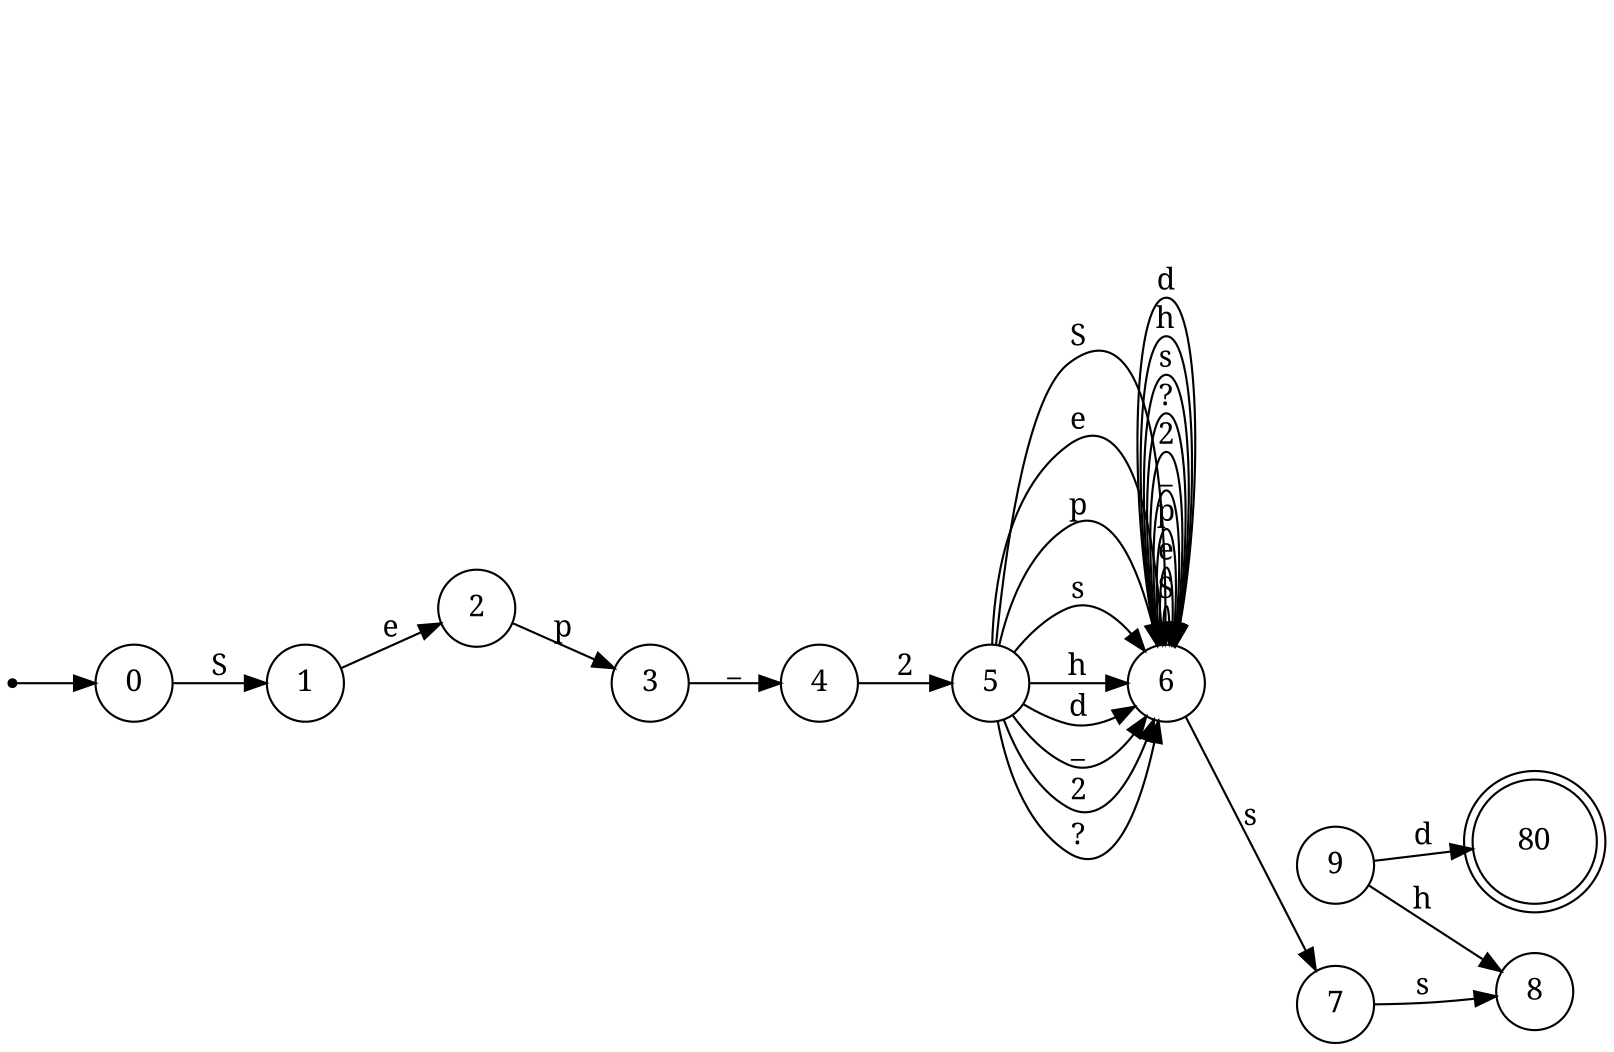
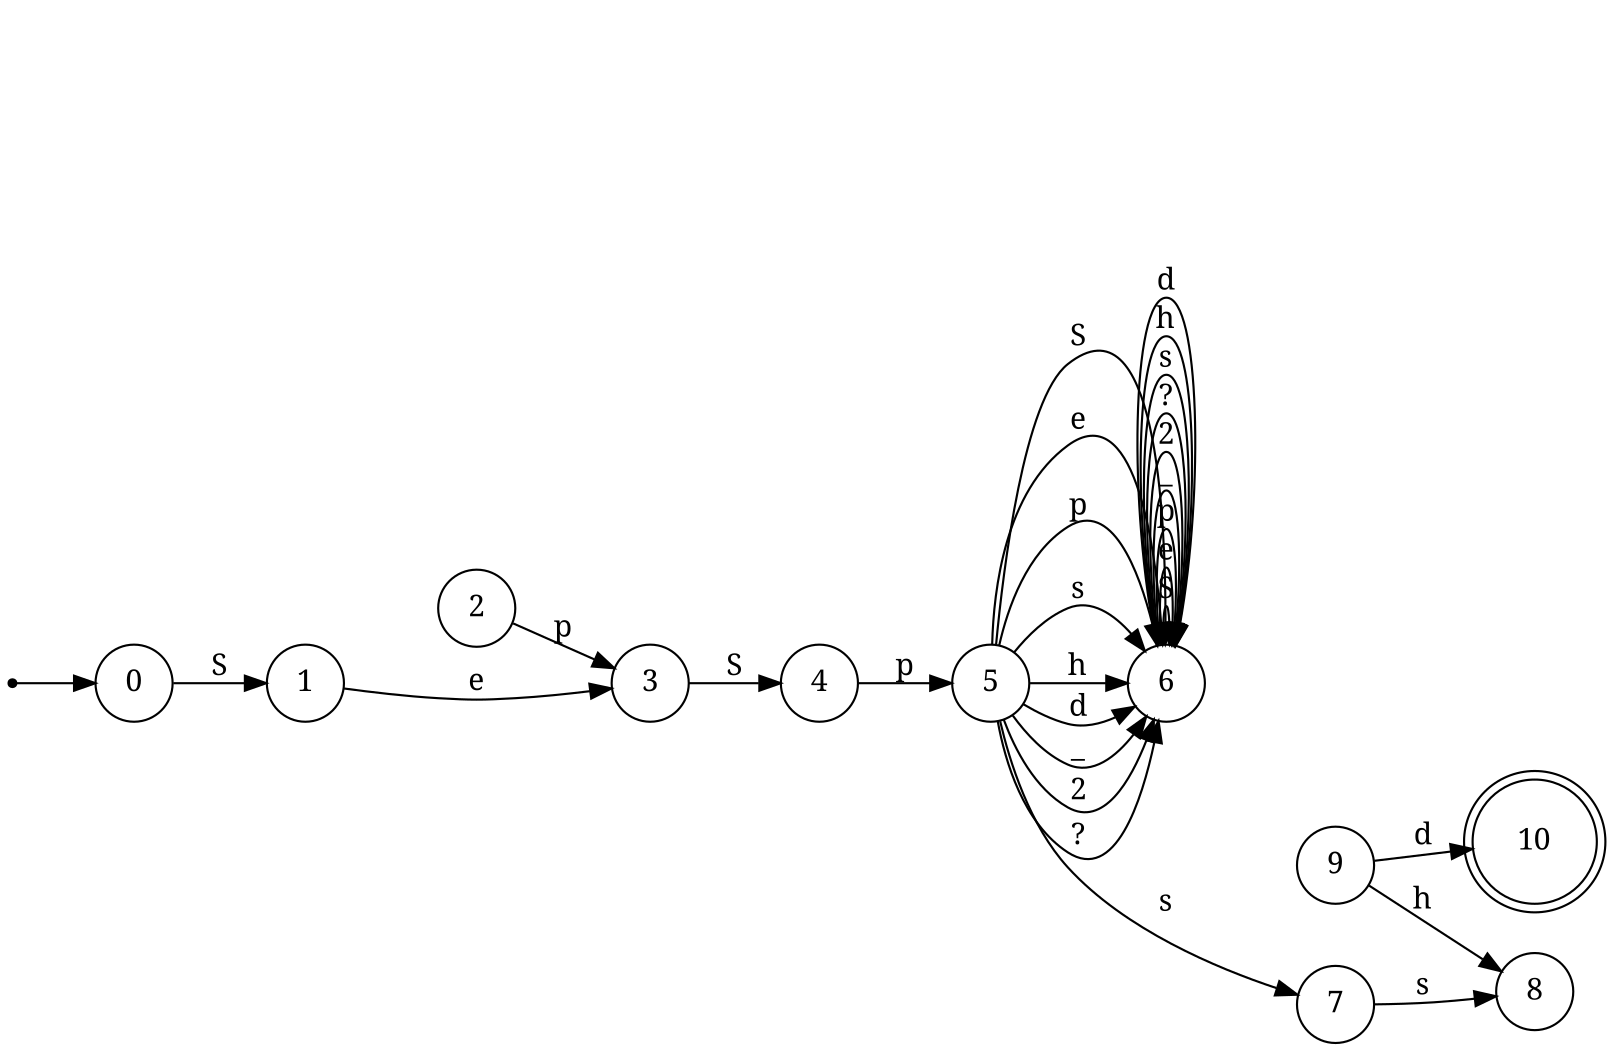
edge "1" -> "2": now "1" -> "3"
edge "3" -> "4": label "_" -> "S"
edge "4" -> "5": label "2" -> "p"
edge "6" -> "7": now "5" -> "7"
node "80": label "80" -> "10"
